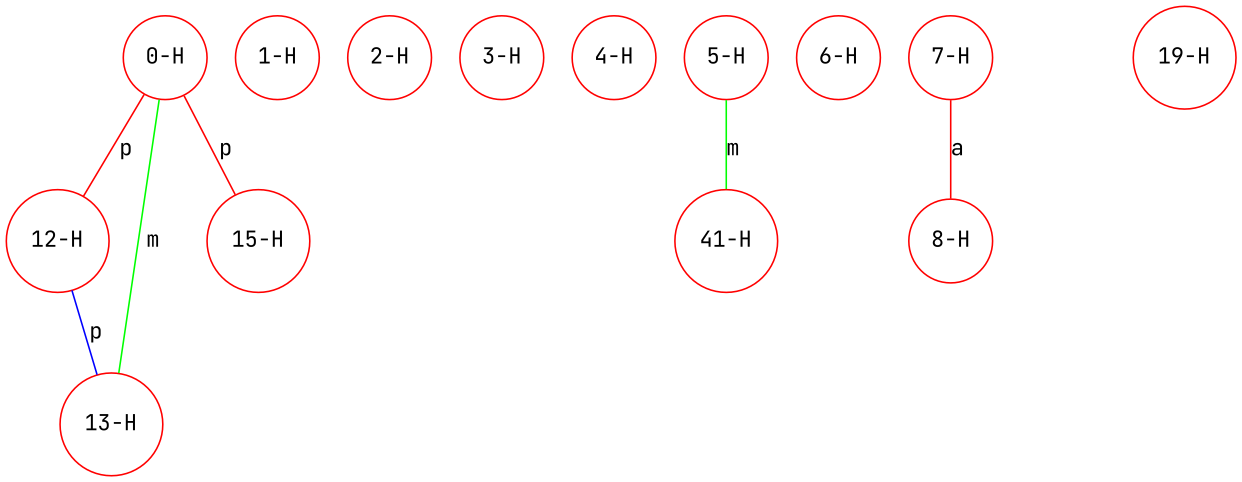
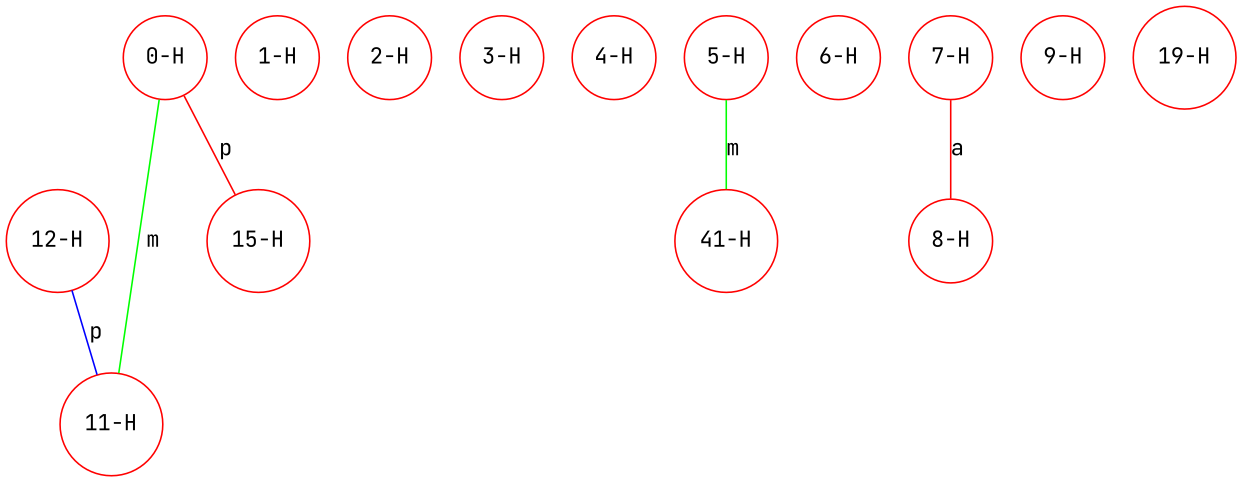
node "9-H": added
edge "0-H" -- "12-H": removed, label "p"
node "13-H": label "13-H" -> "11-H"
